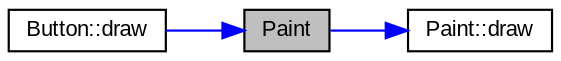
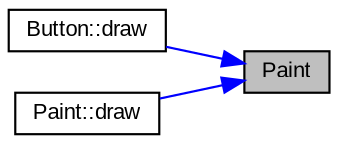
edge "Paint" -> "Paint::draw": reversed
